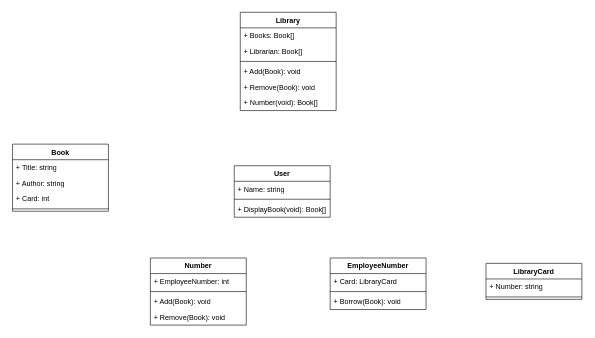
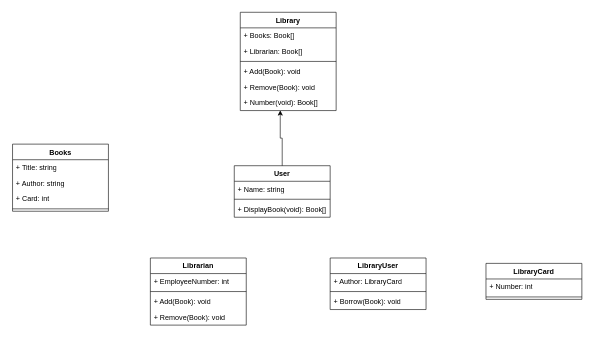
edge "User" -> "+ Number(void): Book[]": added
node "Book": label "Book" -> "Books"
node "Number": label "Number" -> "Librarian"
node "EmployeeNumber": label "EmployeeNumber" -> "LibraryUser"
node "+ Card: LibraryCard": label "+ Card: LibraryCard" -> "+ Author: LibraryCard"
node "+ Number: string": label "+ Number: string" -> "+ Number: int"
